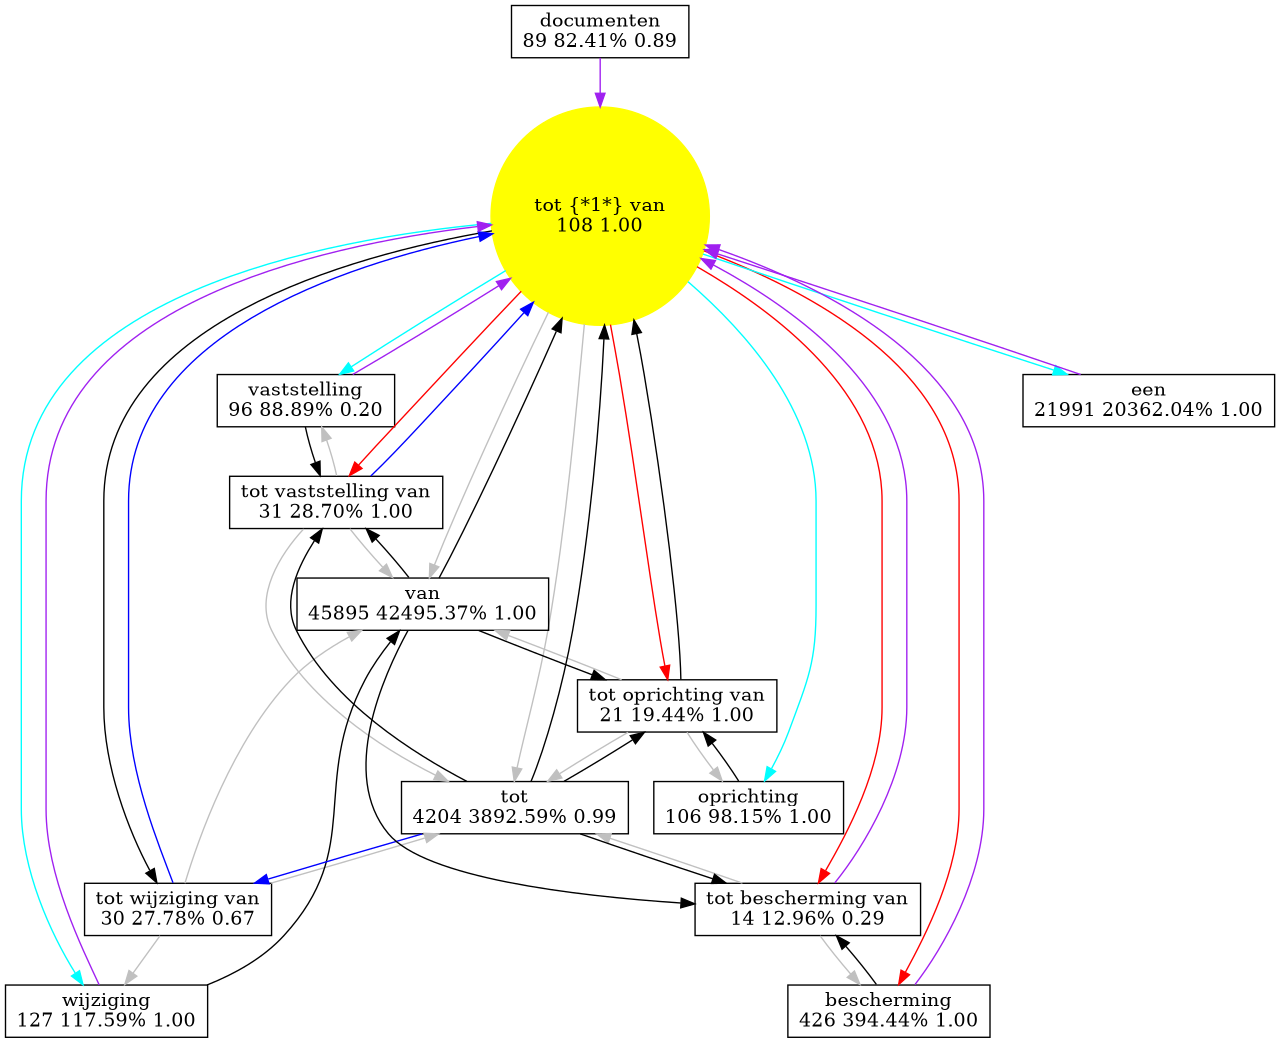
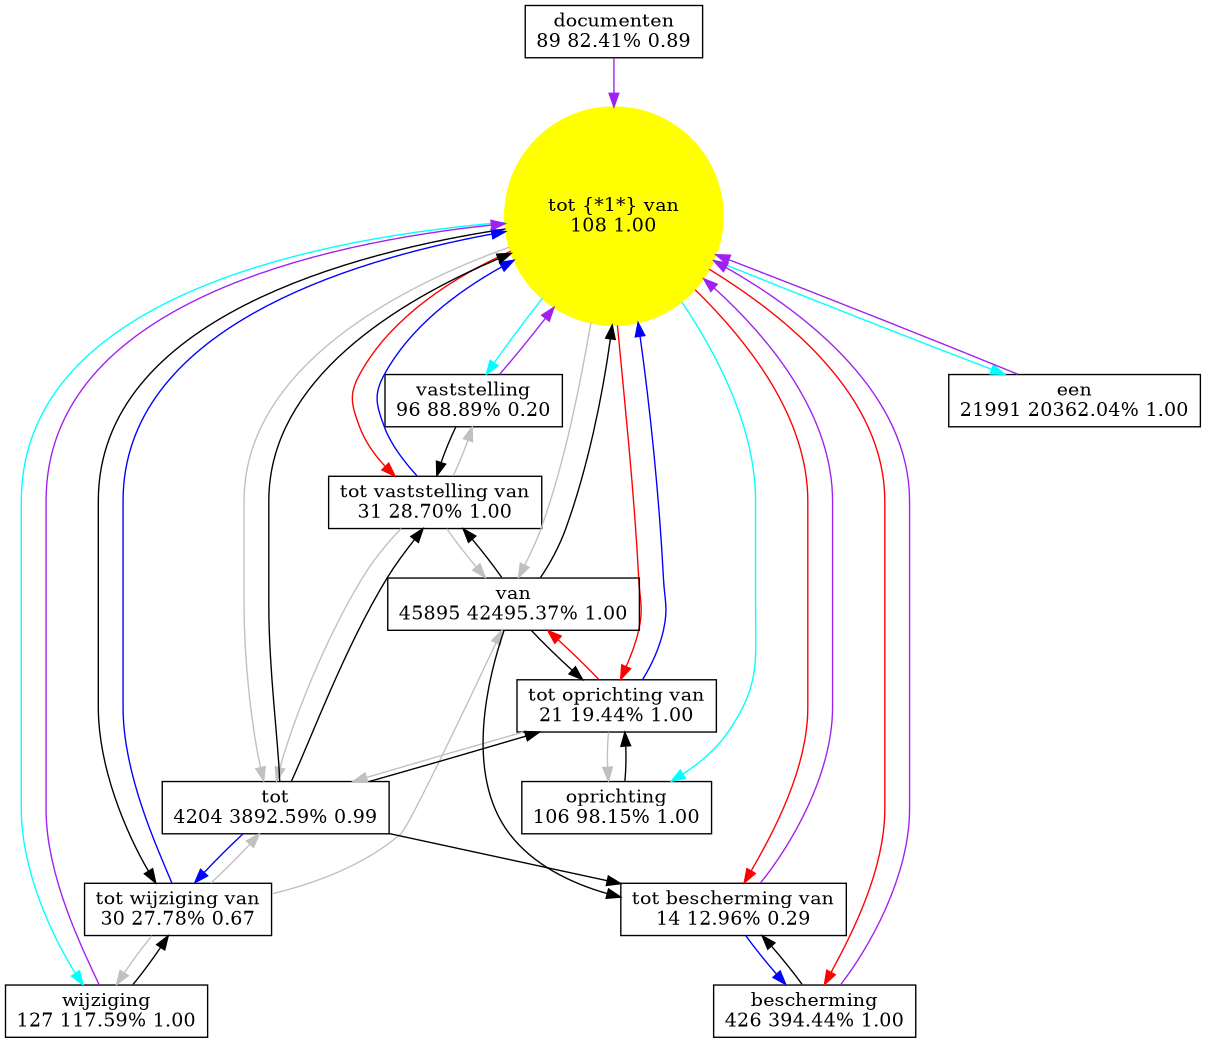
edge "tot oprichting van 21 19.44% 1.00" -> "tot {*1*} van 108 1.00": color black -> blue
edge "tot oprichting van 21 19.44% 1.00" -> "van 45895 42495.37% 1.00": color grey -> red
edge "wijziging 127 117.59% 1.00" -> "van 45895 42495.37% 1.00": now "wijziging 127 117.59% 1.00" -> "tot wijziging van 30 27.78% 0.67"
edge "tot bescherming van 14 12.96% 0.29" -> "tot 4204 3892.59% 0.99": removed
edge "tot bescherming van 14 12.96% 0.29" -> "bescherming 426 394.44% 1.00": color grey -> blue
